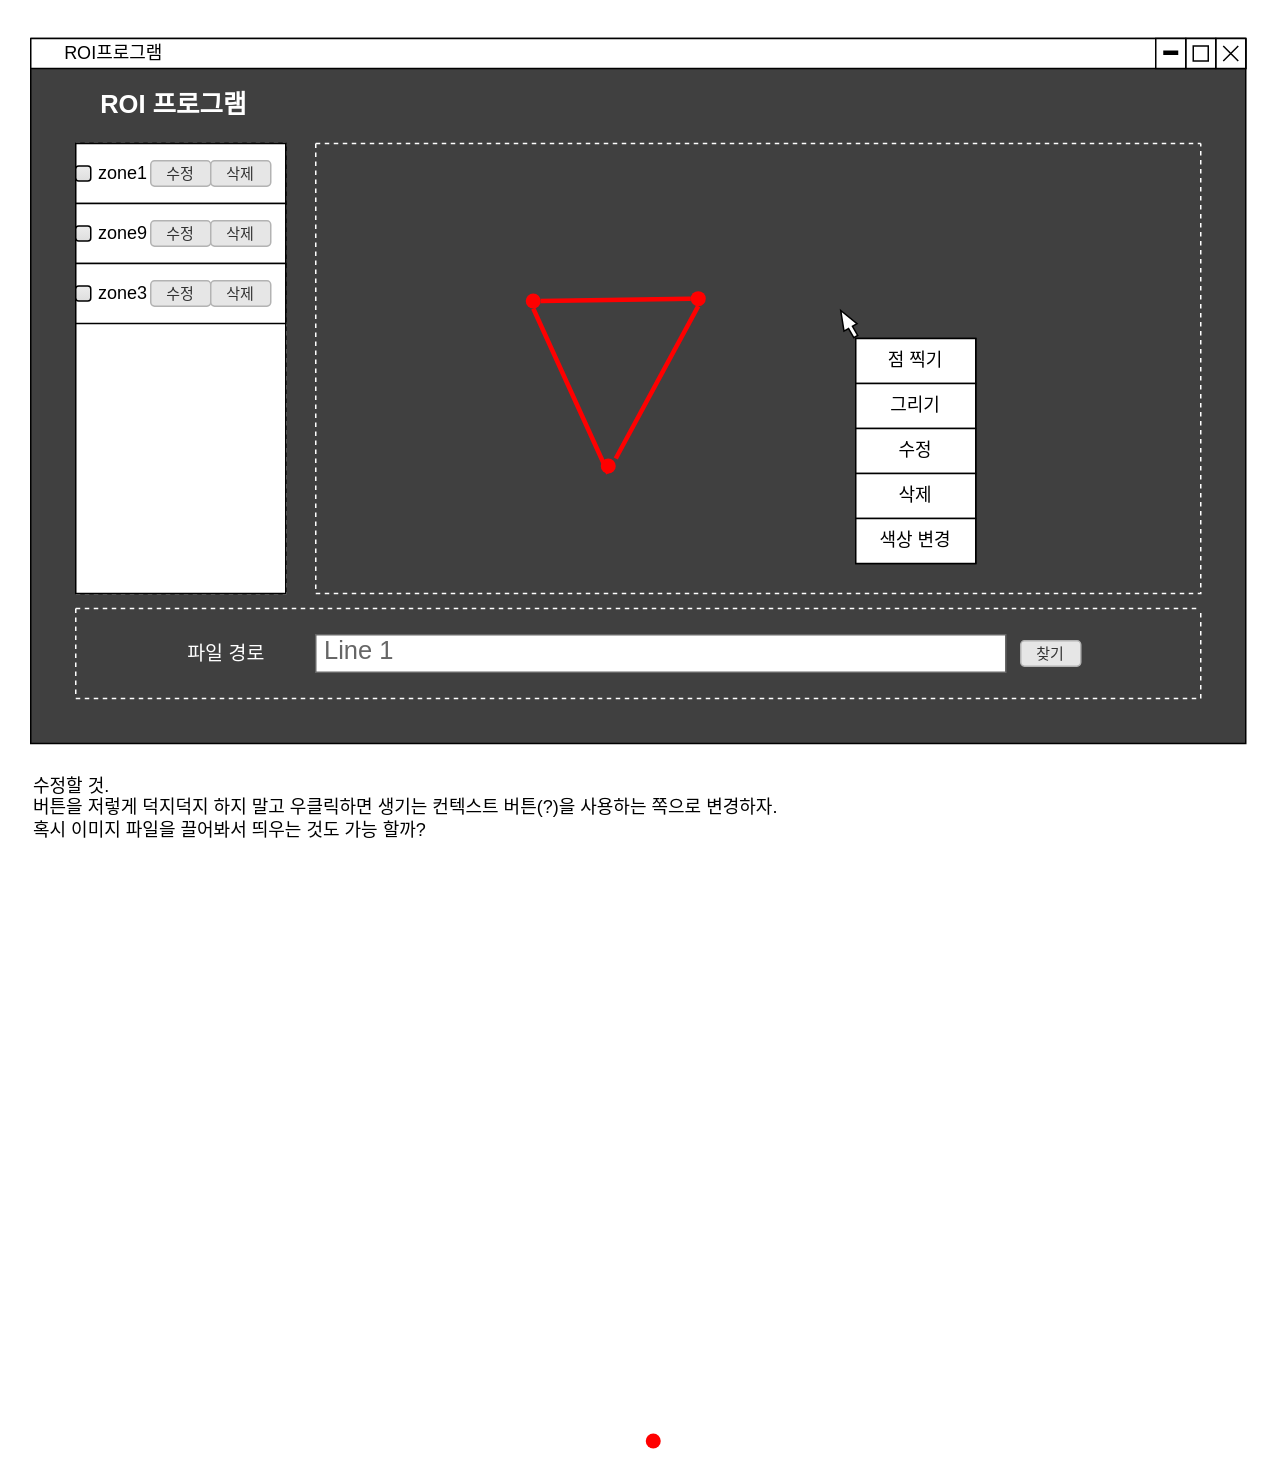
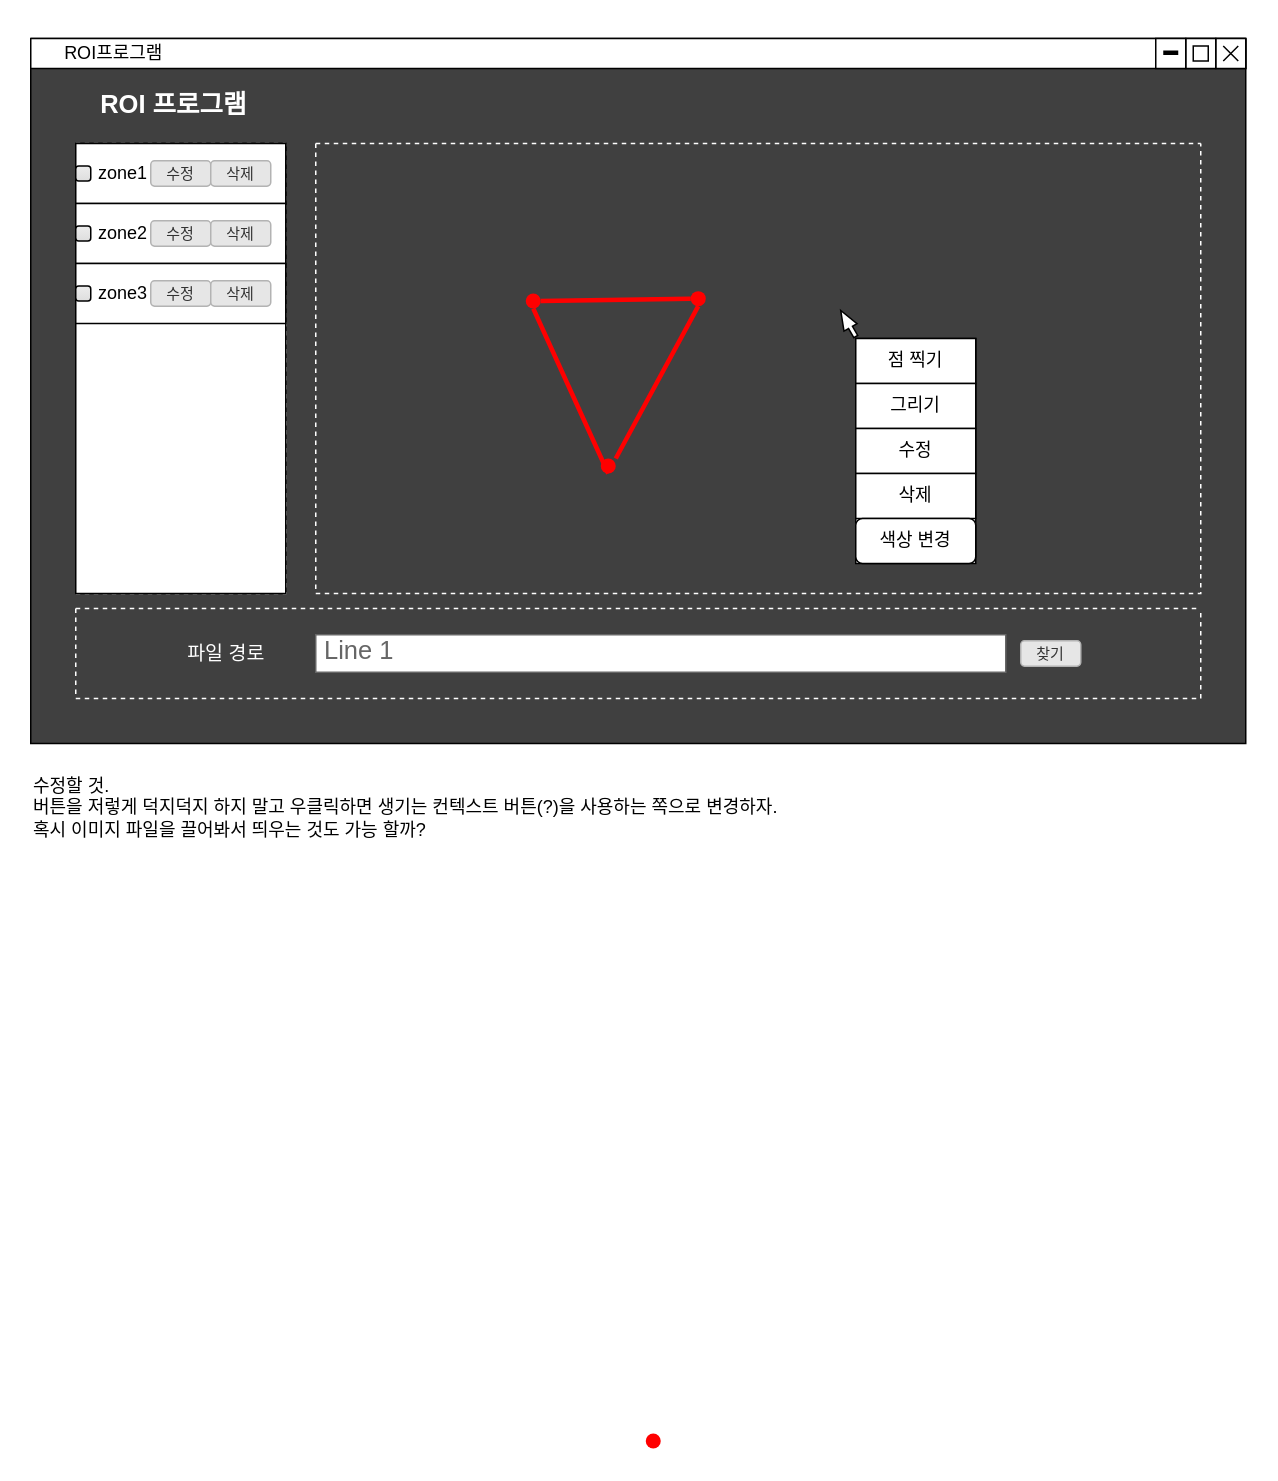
node "zone9": label "zone9" -> "zone2"
node "색상 변경": shape rectangle -> rounded rectangle
